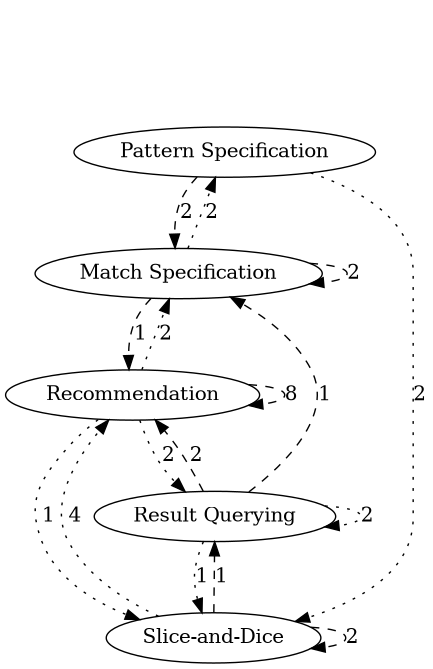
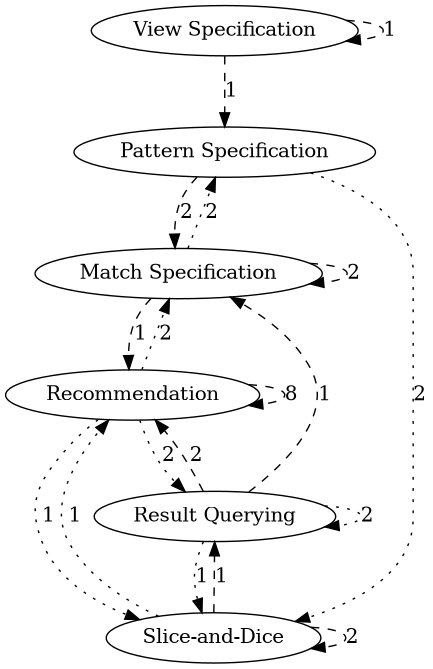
node "View Specification": added
edge "Slice-and-Dice" -> "Recommendation": label "4" -> "1"
